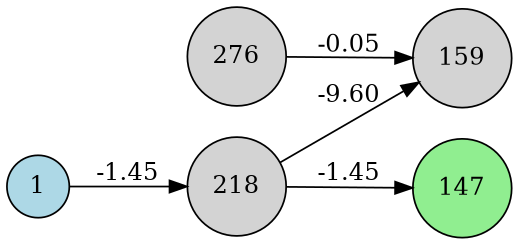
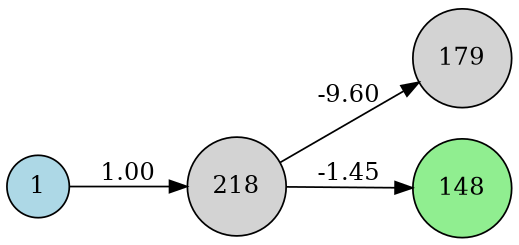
node "276": removed
node "159": label "159" -> "179"
edge "1" -> "218": label "-1.45" -> "1.00"
node "147": label "147" -> "148"
